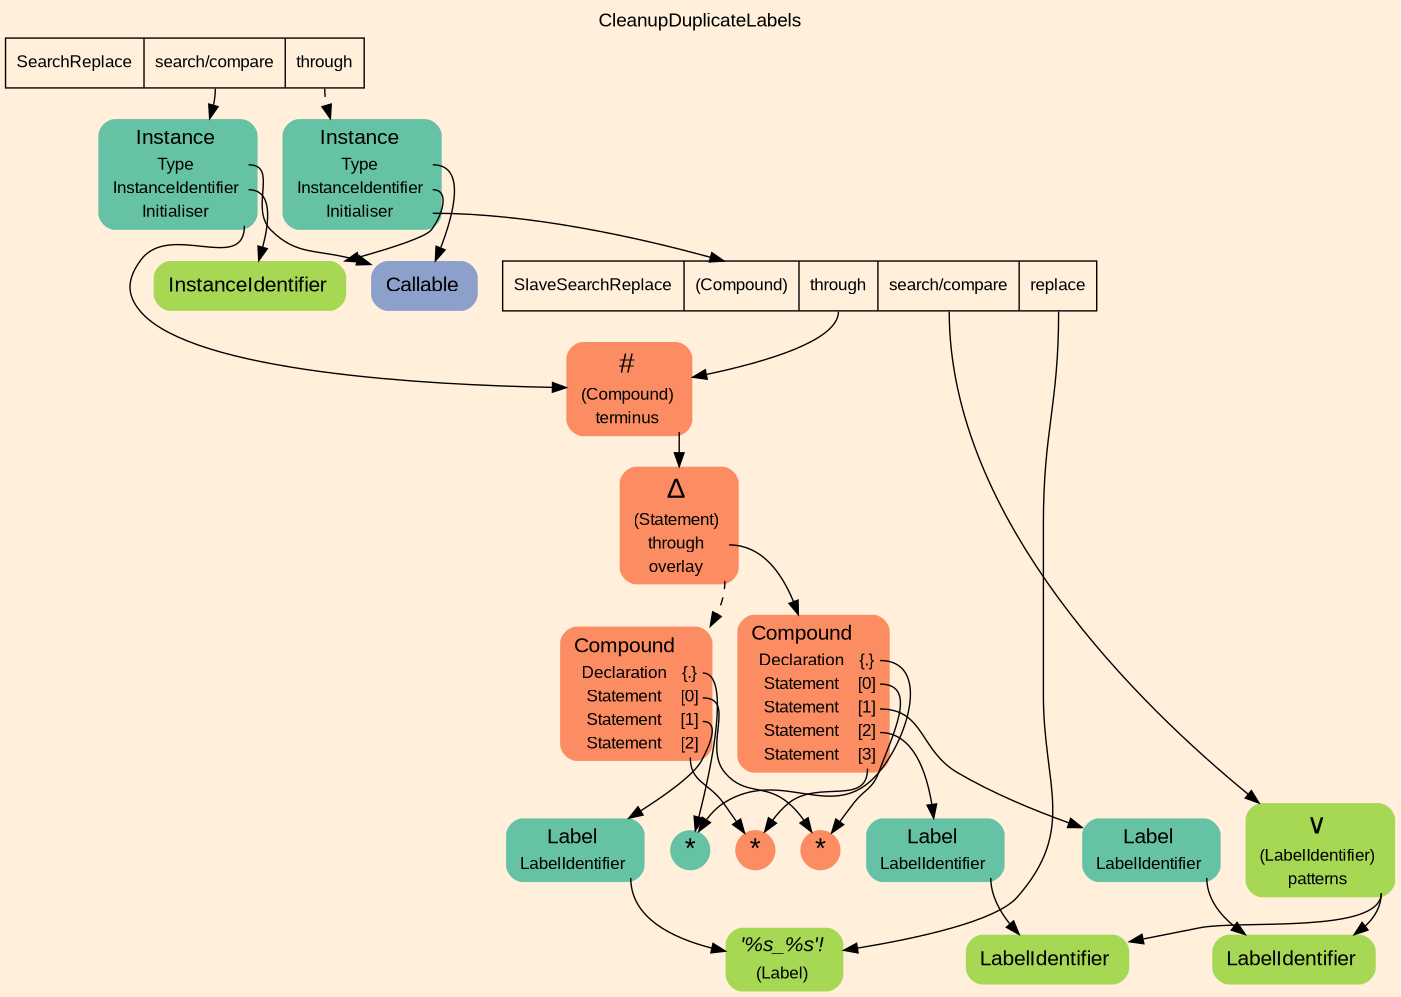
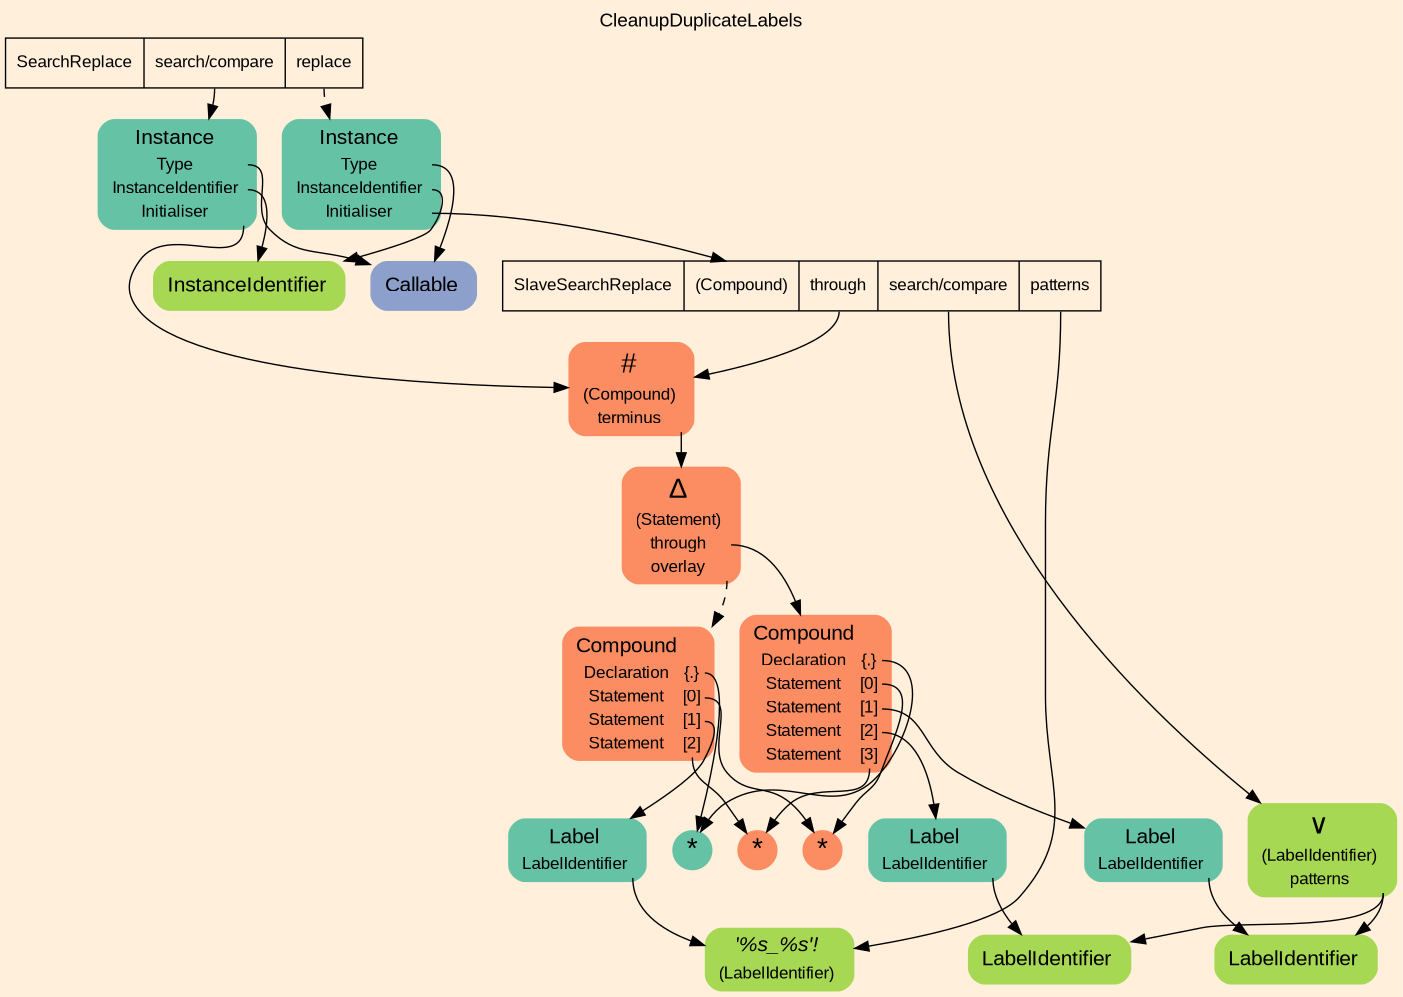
node "SearchReplace": text "through" -> "replace"
node "SlaveSearchReplace": text "replace" -> "patterns"
node "'%s_%s'!": text "(Label)" -> "(LabelIdentifier)"
